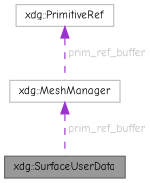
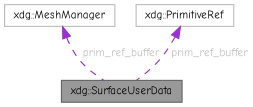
edge "xdg::MeshManager" -> "xdg::PrimitiveRef": now "xdg::SurfaceUserData" -> "xdg::PrimitiveRef"
